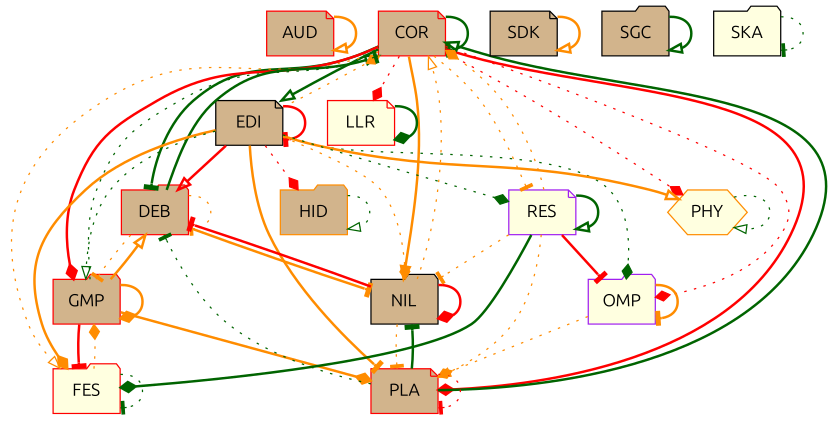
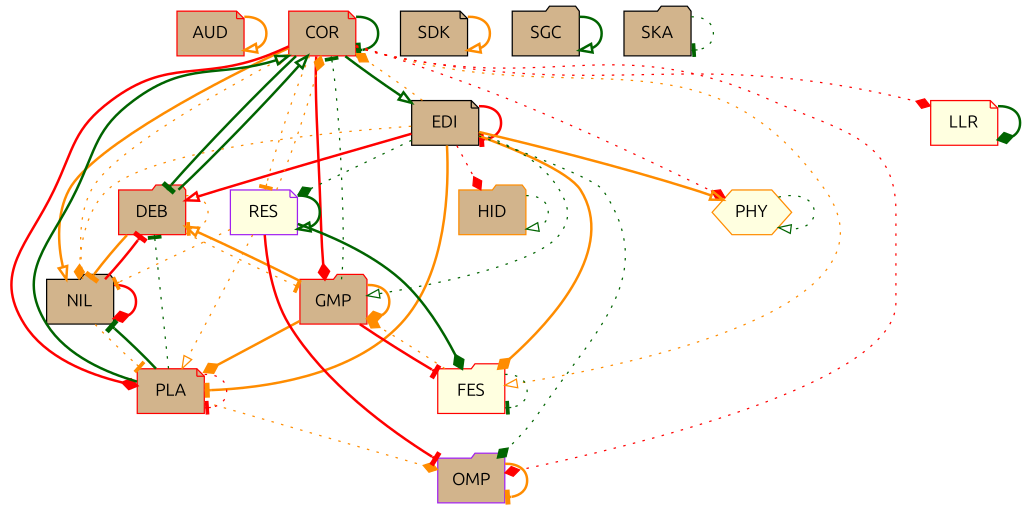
node "SKA": fillcolor lightyellow -> tan
node "OMP": fillcolor lightyellow -> tan
edge "OMP" -> "PLA": reversed
